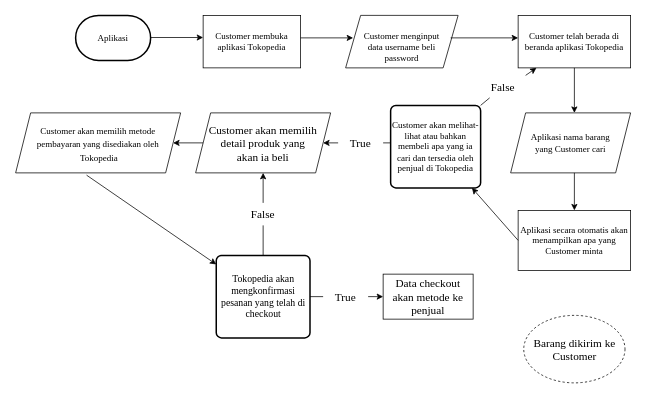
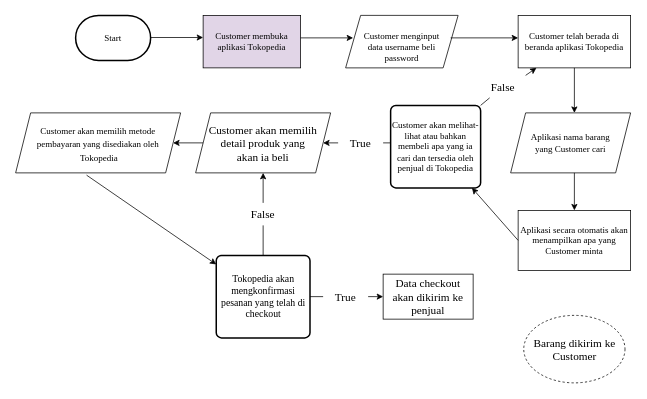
node "Aplikasi": label "Aplikasi" -> "Start"
node "Customer membuka aplikasi Tokopedia": fillcolor #ffffff -> #e1d5e7
node "Data checkout akan metode ke penjual": label "Data checkout akan metode ke penjual" -> "Data checkout akan dikirim ke penjual"
